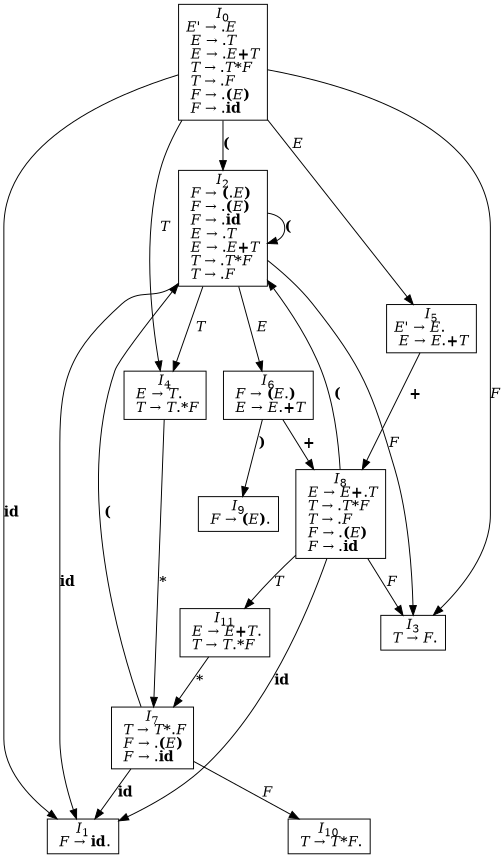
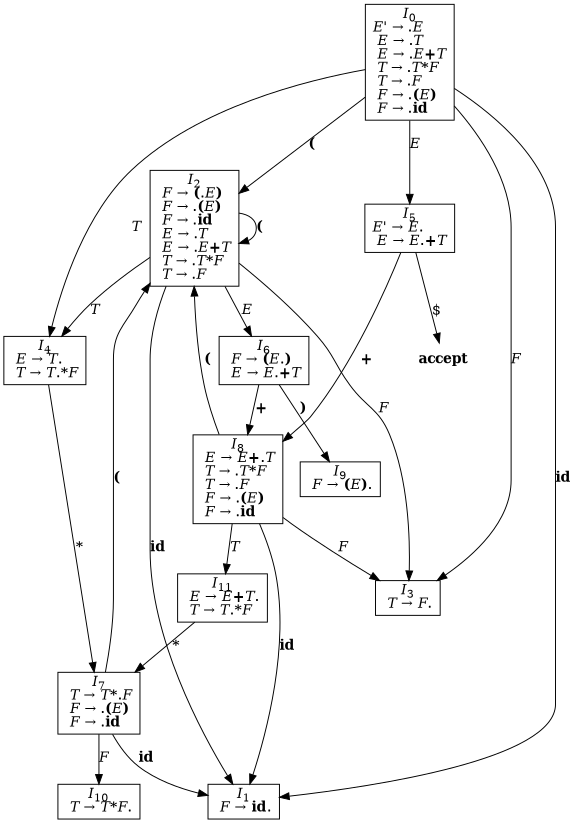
node "accept": added
